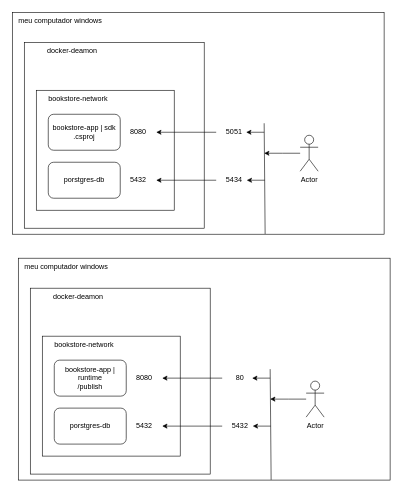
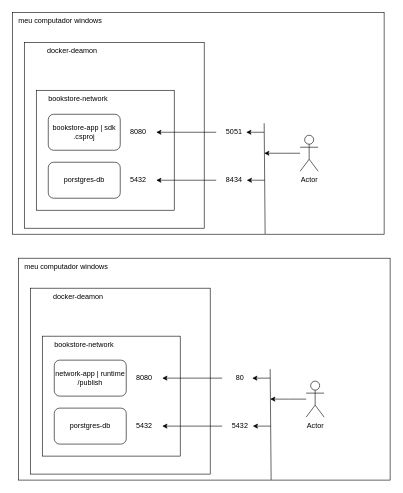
node "5434": label "5434" -> "8434"
node "bookstore-app | runtime /publish": label "bookstore-app | runtime /publish" -> "network-app | runtime /publish"
